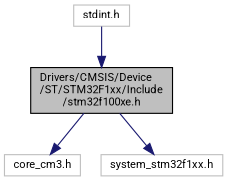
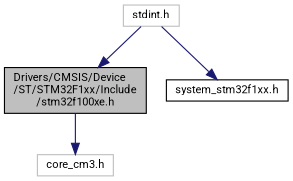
edge "Drivers/CMSIS/Device /ST/STM32F1xx/Include /stm32f100xe.h" -> "system_stm32f1xx.h": now "stdint.h" -> "system_stm32f1xx.h"
node "system_stm32f1xx.h": color grey75 -> black
